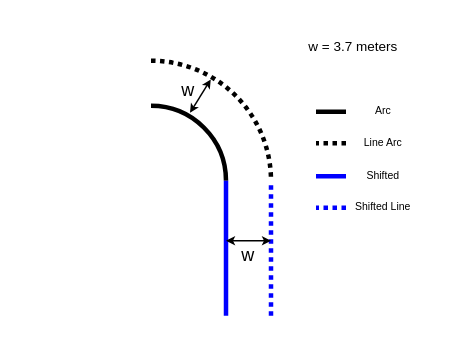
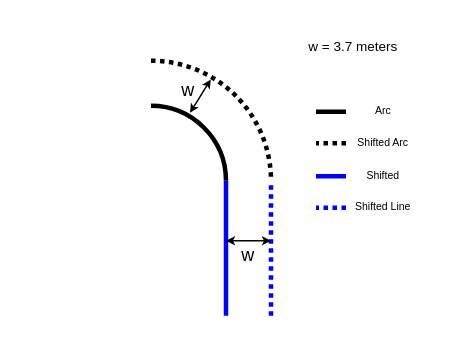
node "Line Arc": label "Line Arc" -> "Shifted Arc"
